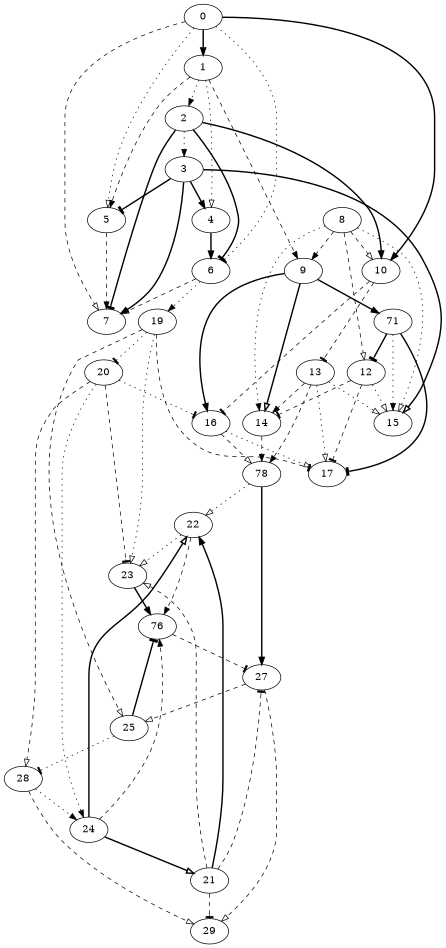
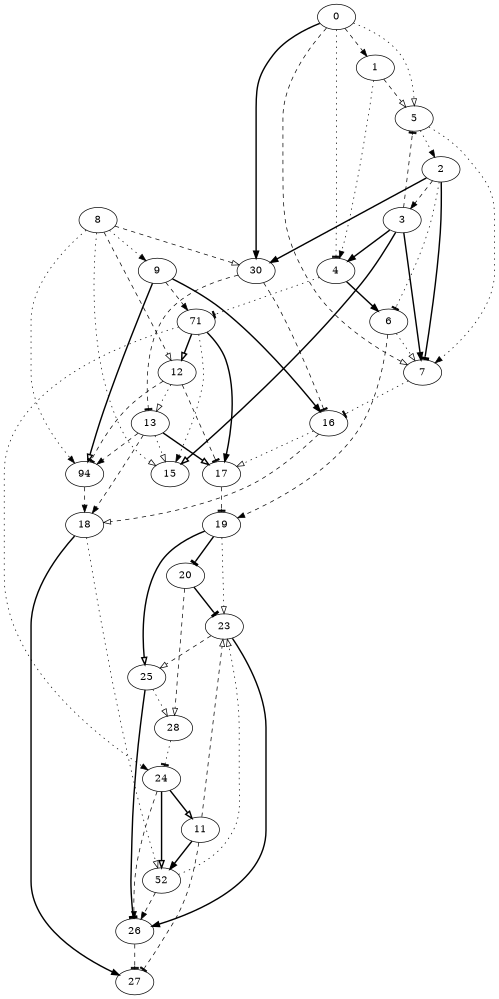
edge "0" -> "1": style bold -> dashed
edge "1" -> "2": now "5" -> "2"
edge "1" -> "5": arrowhead normal -> onormal
edge "2" -> "3": style dotted -> dashed
edge "1" -> "4": arrowhead onormal -> normal
edge "0" -> "6": now "0" -> "4"
edge "1" -> "9": removed
edge "2" -> "6": style bold -> dotted
edge "3" -> "5": style bold -> dashed
edge "8" -> "9": style dashed -> dotted
edge "5" -> "7": style dashed -> dotted
node "10": label "10" -> "30"
edge "6" -> "19": style dotted -> dashed
edge "6" -> "7": style dashed -> dotted
edge "9" -> "71": style bold -> dashed
edge "4" -> "71": added
edge "19" -> "20": style dotted -> bold
edge "71" -> "12": arrowhead tee -> onormal
edge "12" -> "15": now "12" -> "13"
edge "20" -> "16": now "7" -> "16"
edge "13" -> "17": style dotted -> bold
edge "71" -> "17": arrowhead tee -> normal
node "14": label "14" -> "94"
edge "19" -> "17": reversed
edge "20" -> "23": style dashed -> bold
node "78": label "78" -> "18"
edge "19" -> "25": style dashed -> bold
node "22": label "22" -> "52"
edge "20" -> "24": now "71" -> "24"
node "76": label "76" -> "26"
edge "27" -> "25": now "23" -> "25"
edge "25" -> "28": arrowhead tee -> onormal
edge "28" -> "24": arrowhead normal -> tee
node "21": label "21" -> "11"
node "29": removed
